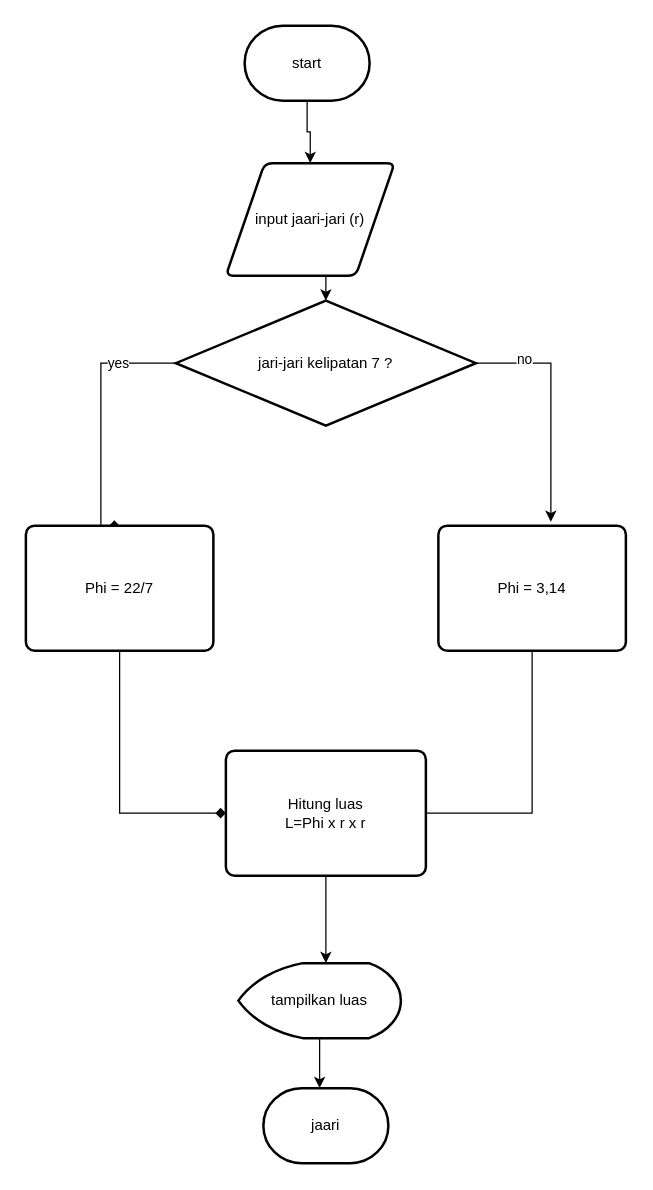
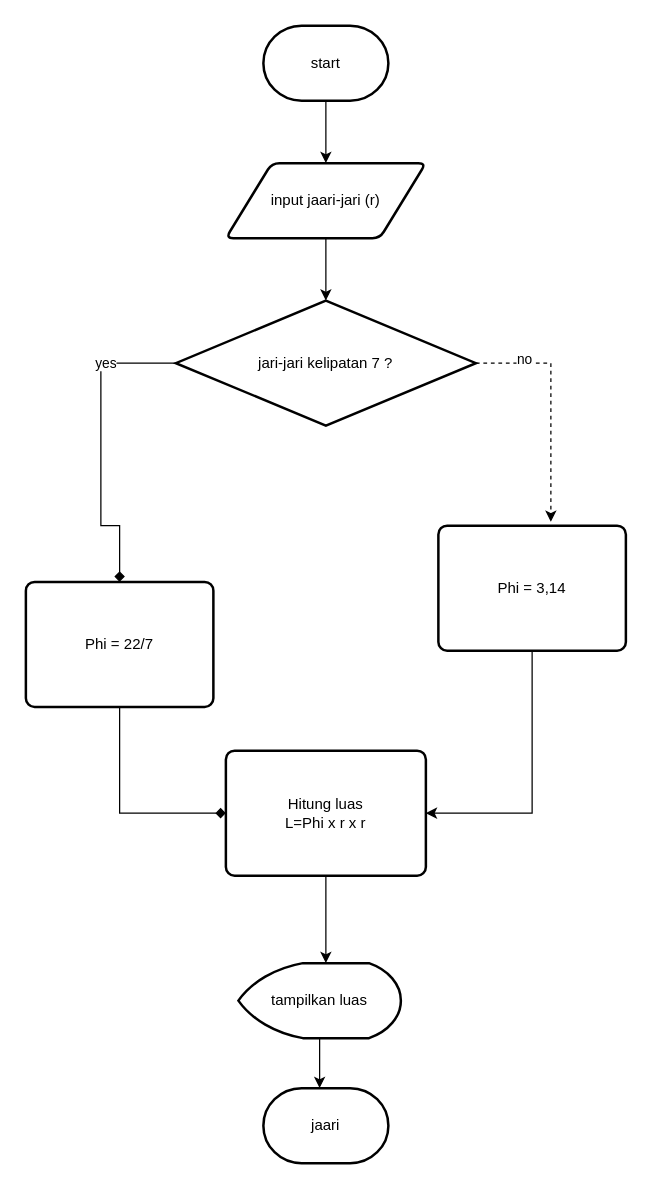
node "start": moved (307, 63) -> (326, 63)
node "input jaari-jari (r)": size 169x113 -> 200x75
edge "jari-jari kelipatan 7 ?" -> "Phi = 3,14": style solid -> dashed
node "Phi = 22/7": moved (119, 588) -> (119, 644)
edge "Phi = 3,14" -- "Hitung luas L=Phi x r x r": arrowhead none -> classic
